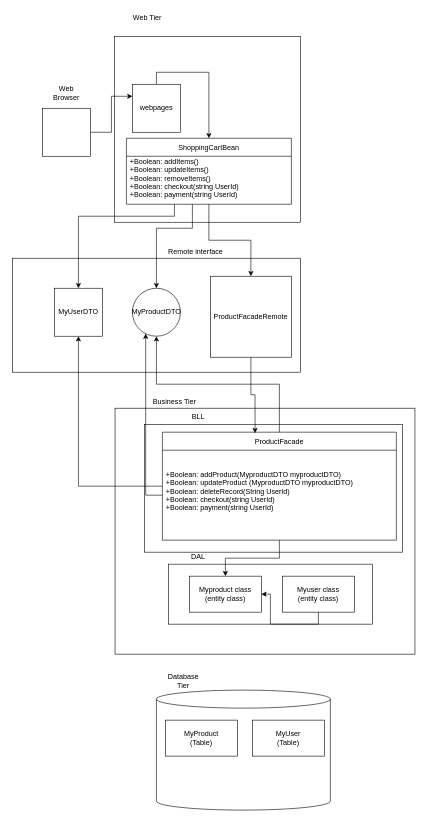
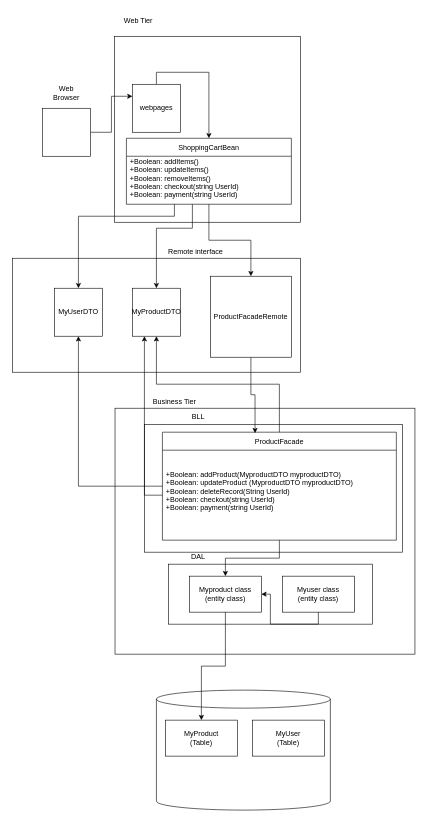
node "Web Tier": moved (147, 18) -> (138, 21)
node "MyProductDTO": shape ellipse -> rectangle
edge "Myproduct class (entity class)" -> "MyProduct (Table)": added
node "Database Tier": removed
